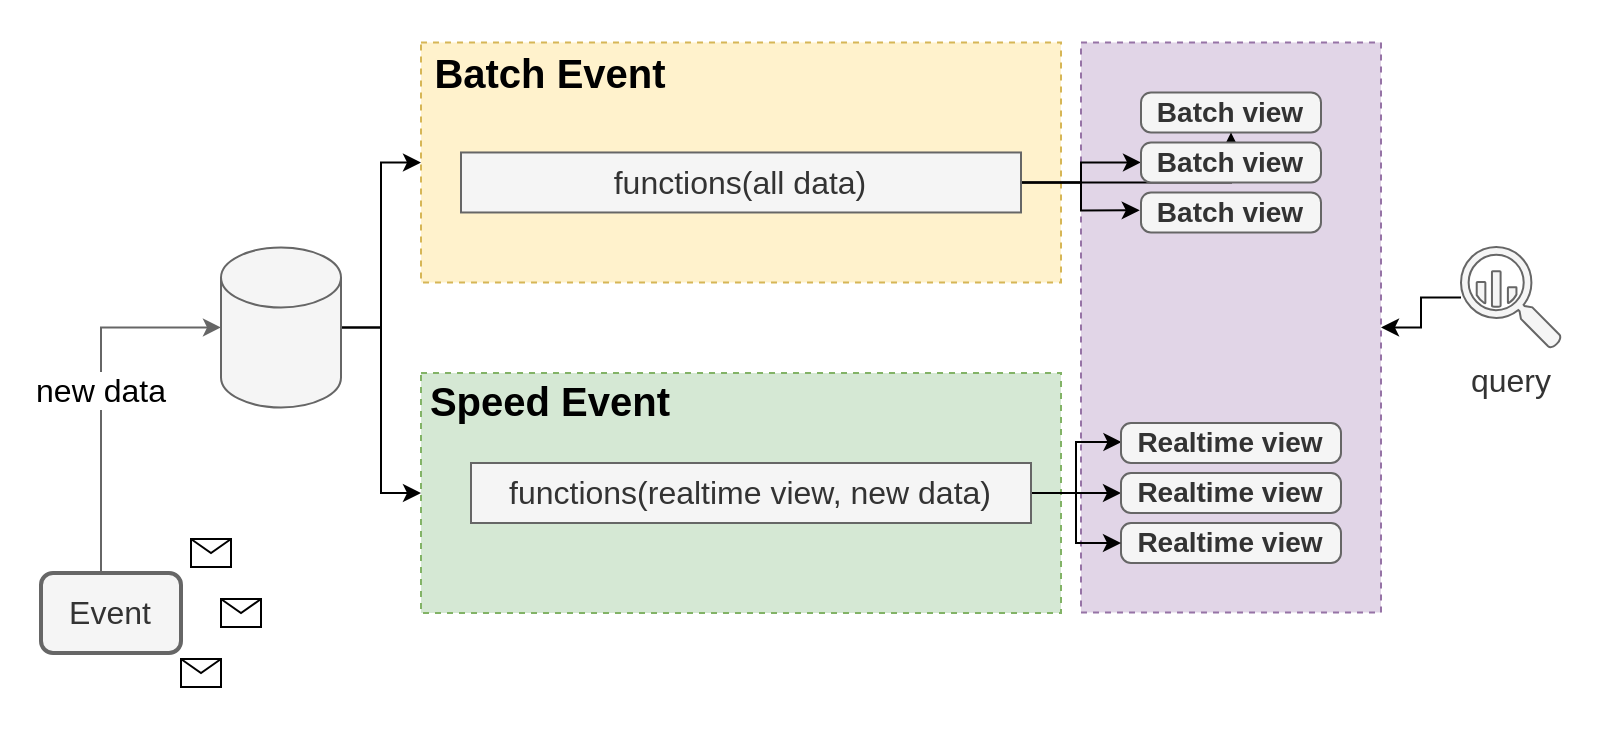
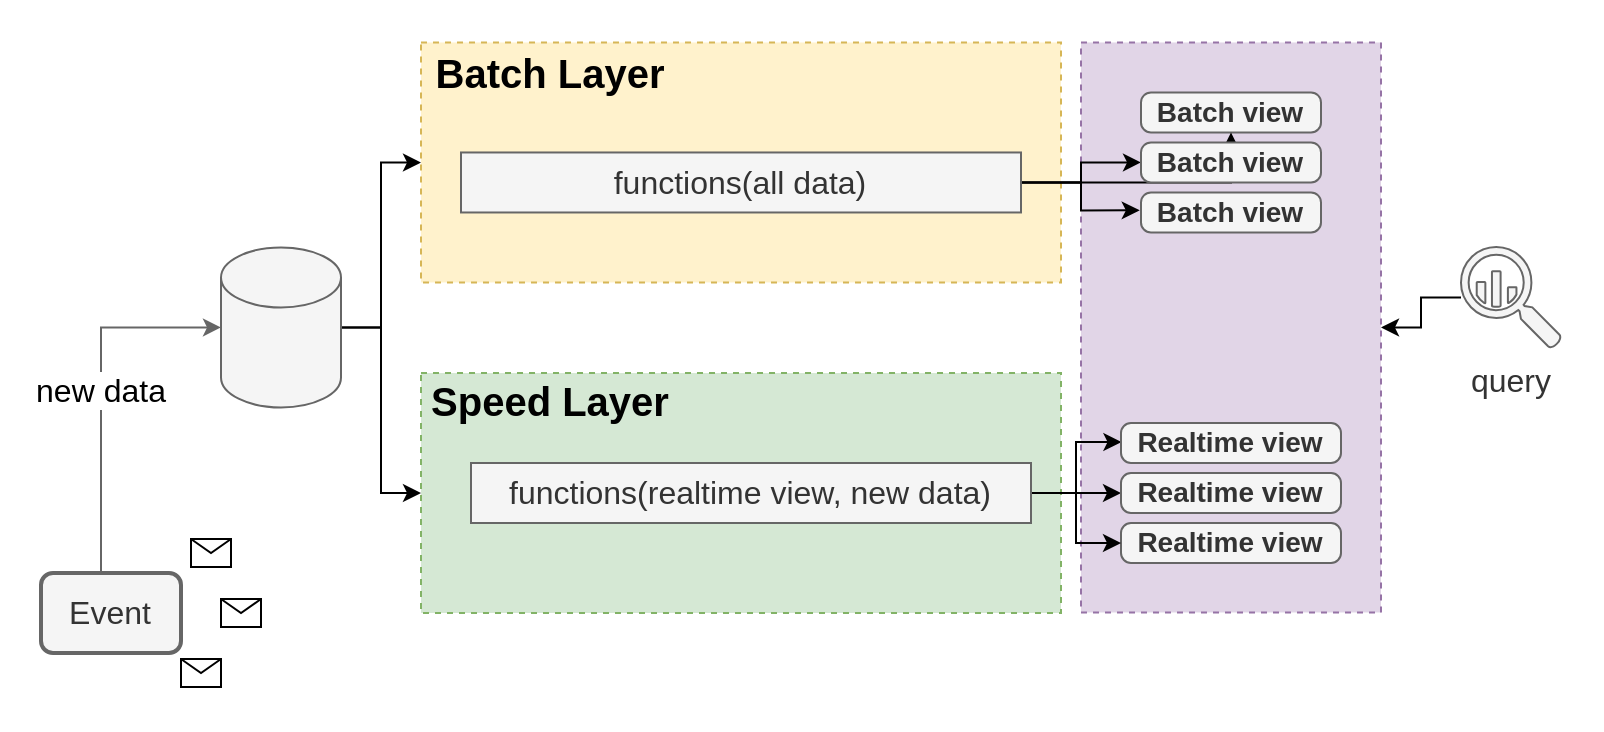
node "Batch Event": label "Batch Event" -> "Batch Layer"
node "Speed Event": label "Speed Event" -> "Speed Layer"
